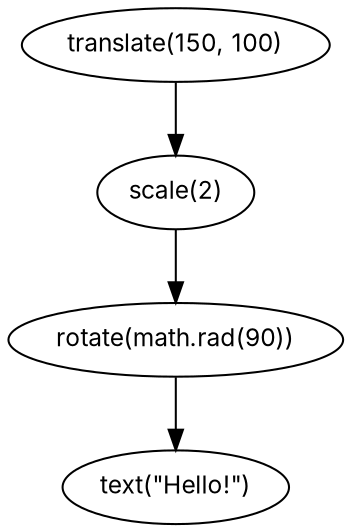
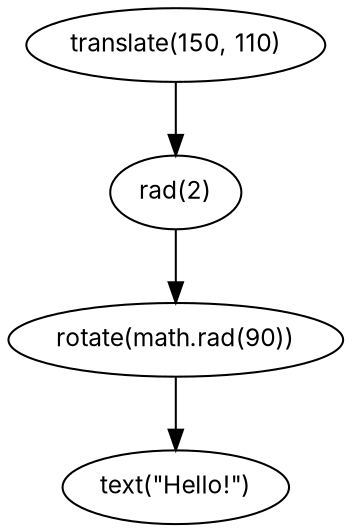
node "translate(150, 100)": label "translate(150, 100)" -> "translate(150, 110)"
node "scale(2)": label "scale(2)" -> "rad(2)"
